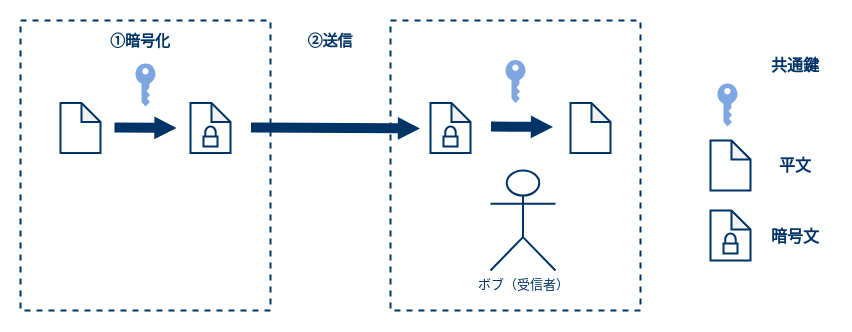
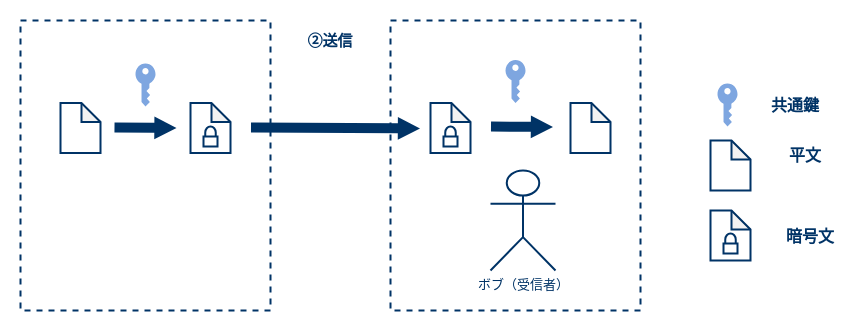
node "①暗号化": removed
node "共通鍵": moved (796, 65) -> (796, 105)
node "平文": moved (796, 166) -> (806, 156)
node "暗号文": moved (796, 237) -> (811, 237)
